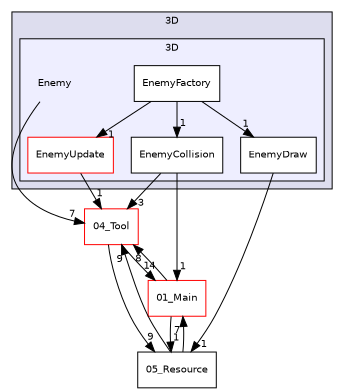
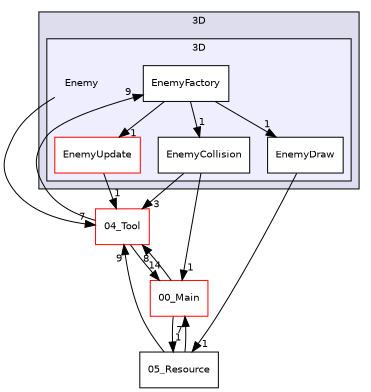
edge "04_Tool" -> "05_Resource": now "04_Tool" -> "EnemyFactory"
node "01_Main": label "01_Main" -> "00_Main"
